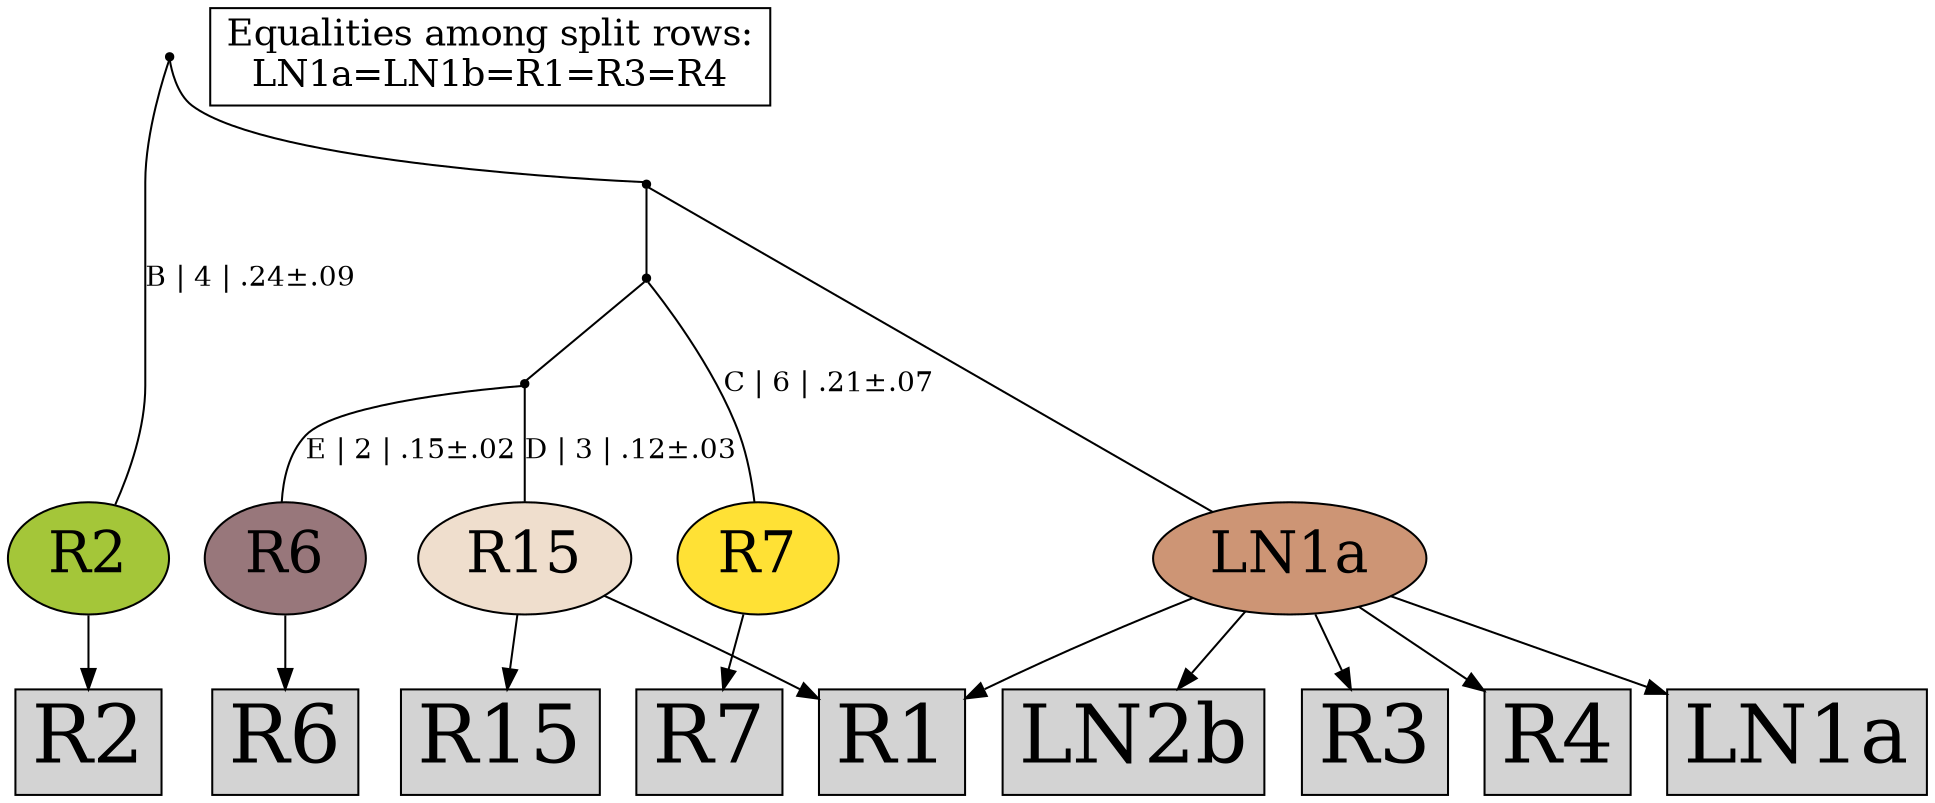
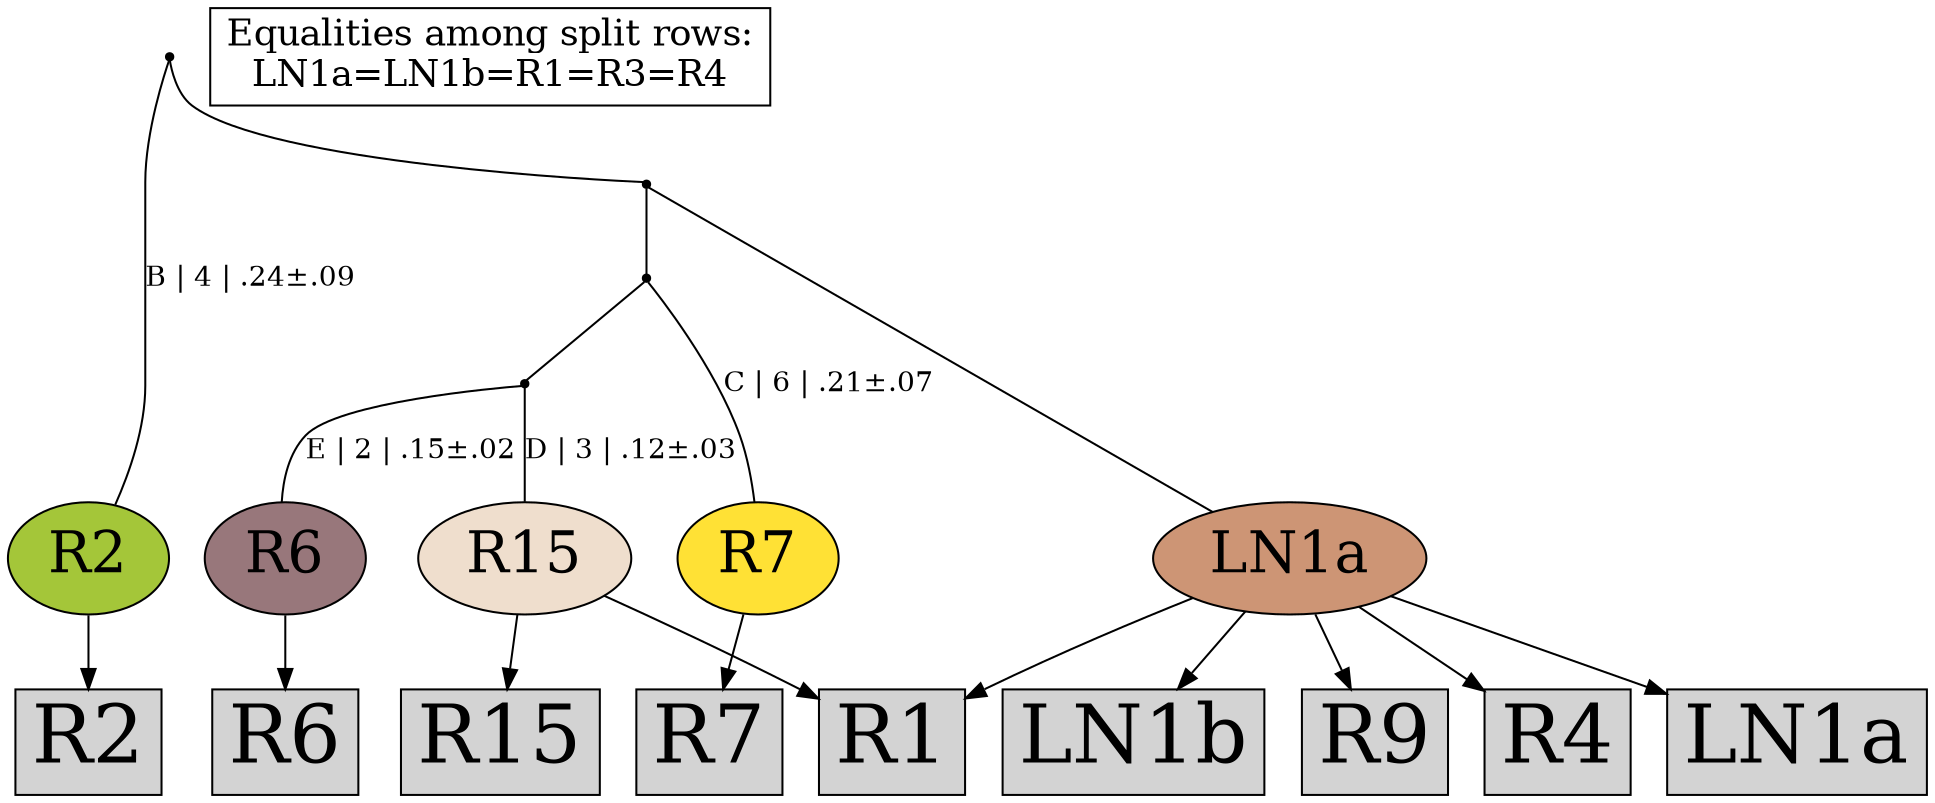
node "LN2b": label "LN2b" -> "LN1b"
node "R3": label "R3" -> "R9"
